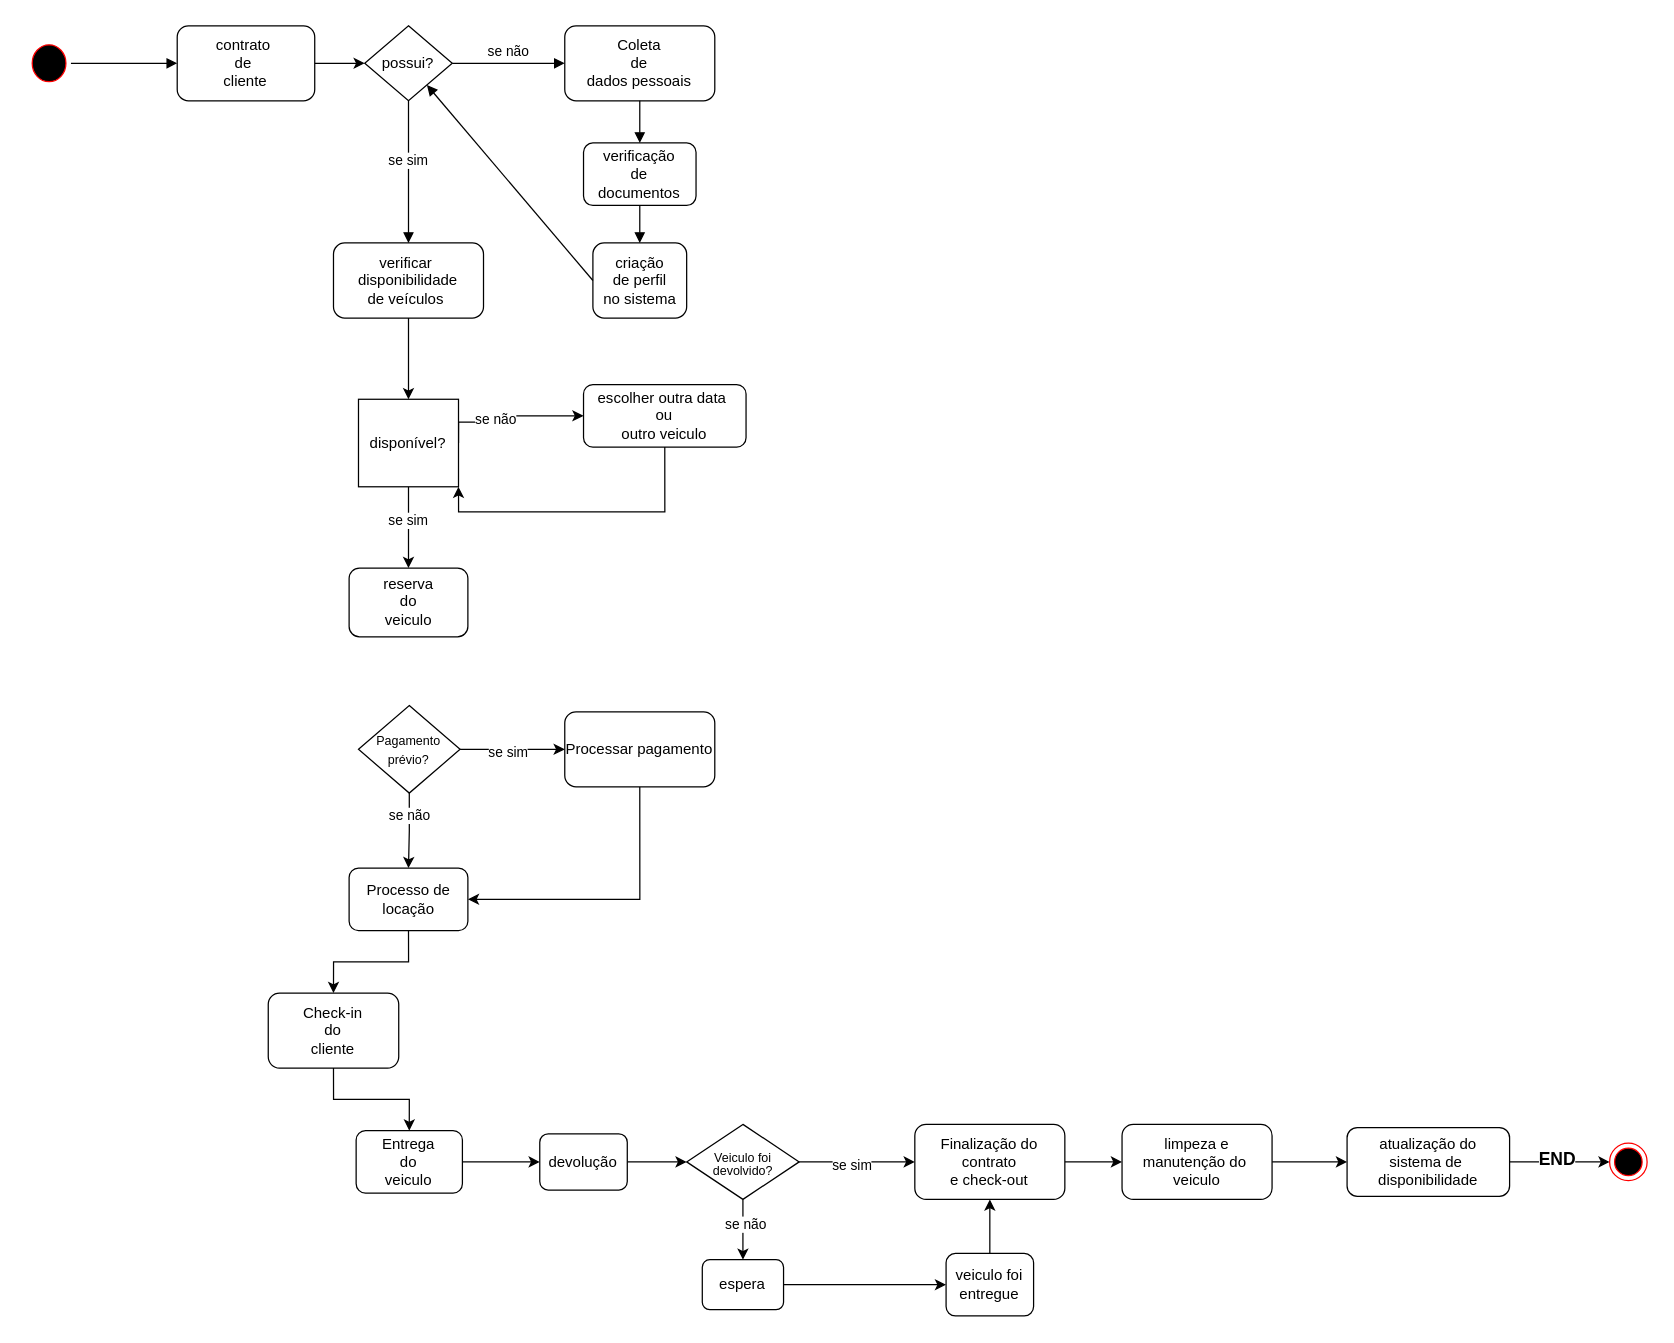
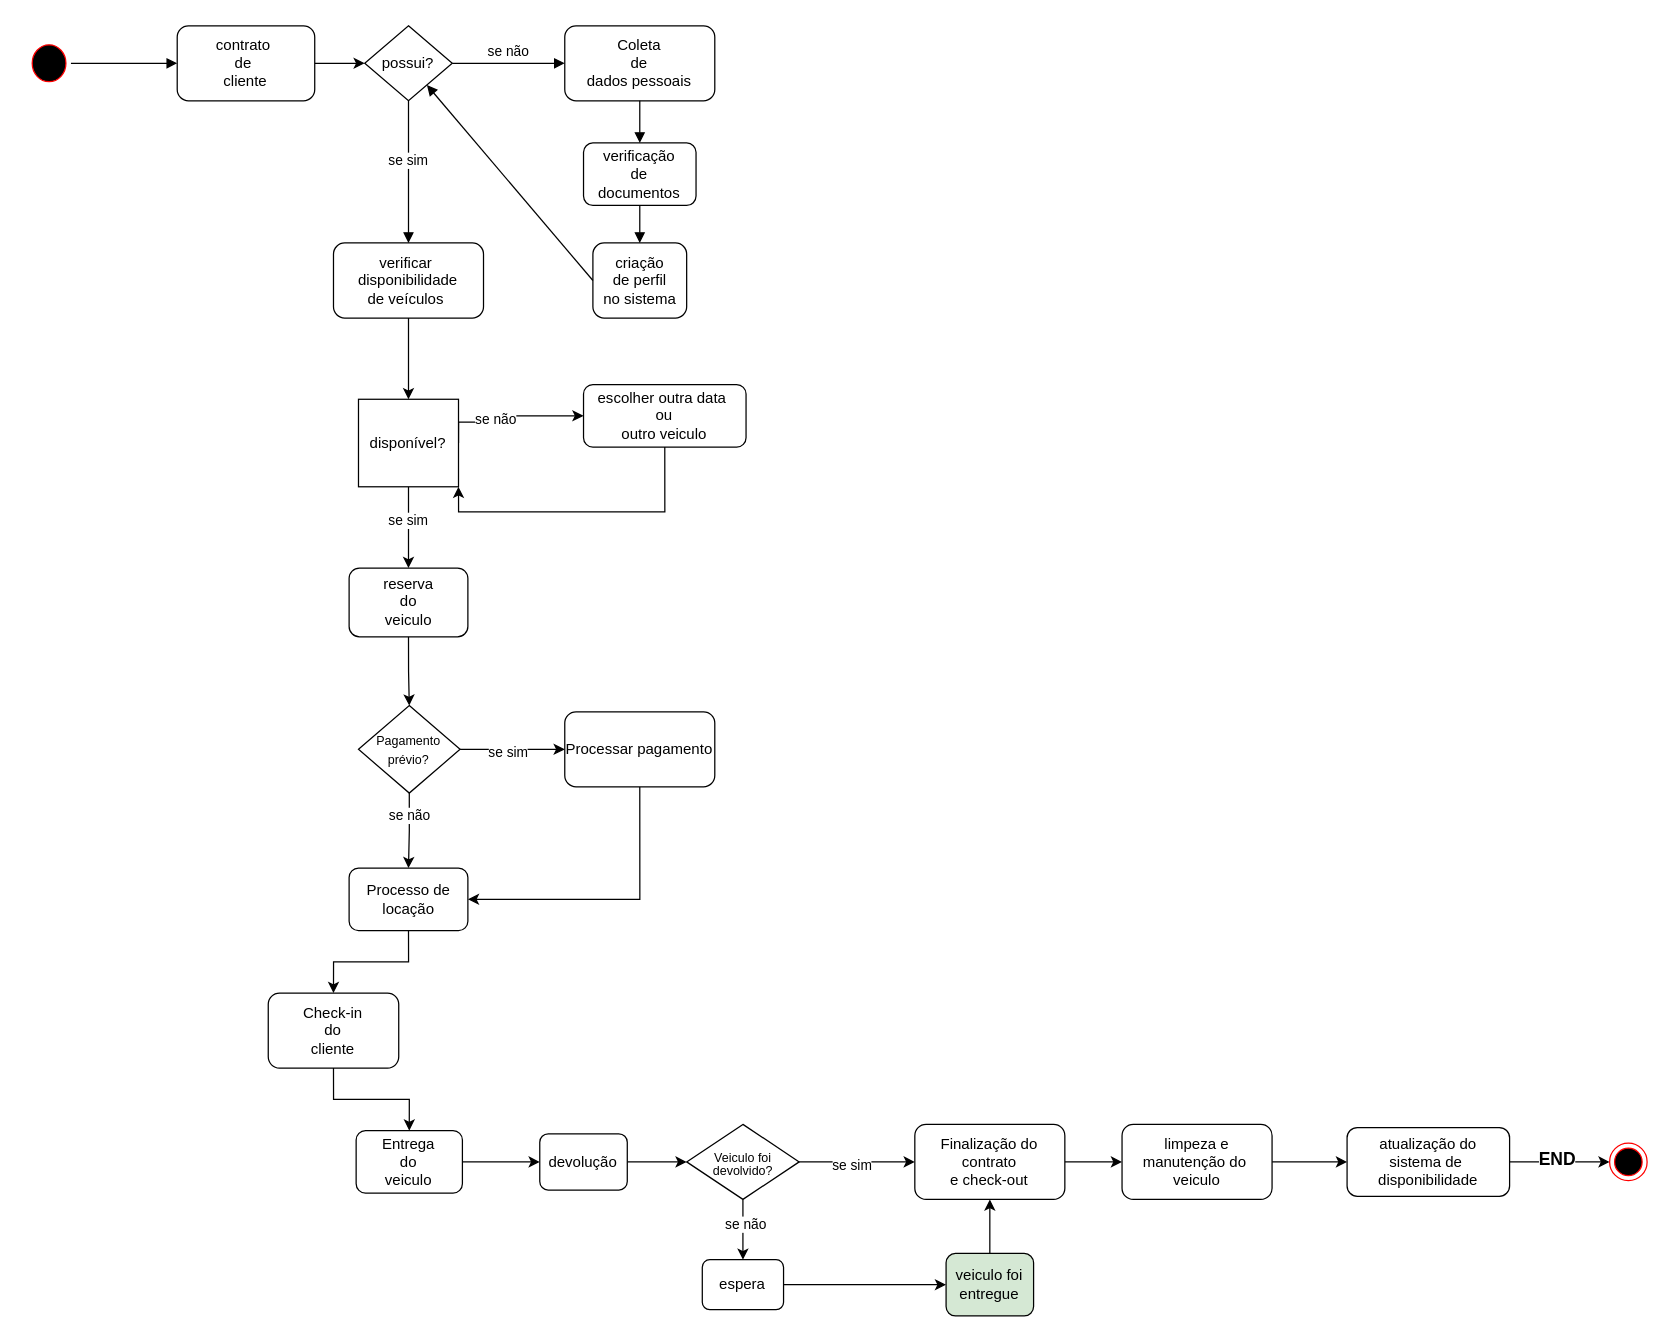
edge "reserva do veiculo" -> "Pagamento prévio?": added
node "veiculo foi entregue": fillcolor #ffffff -> #d5e8d4
